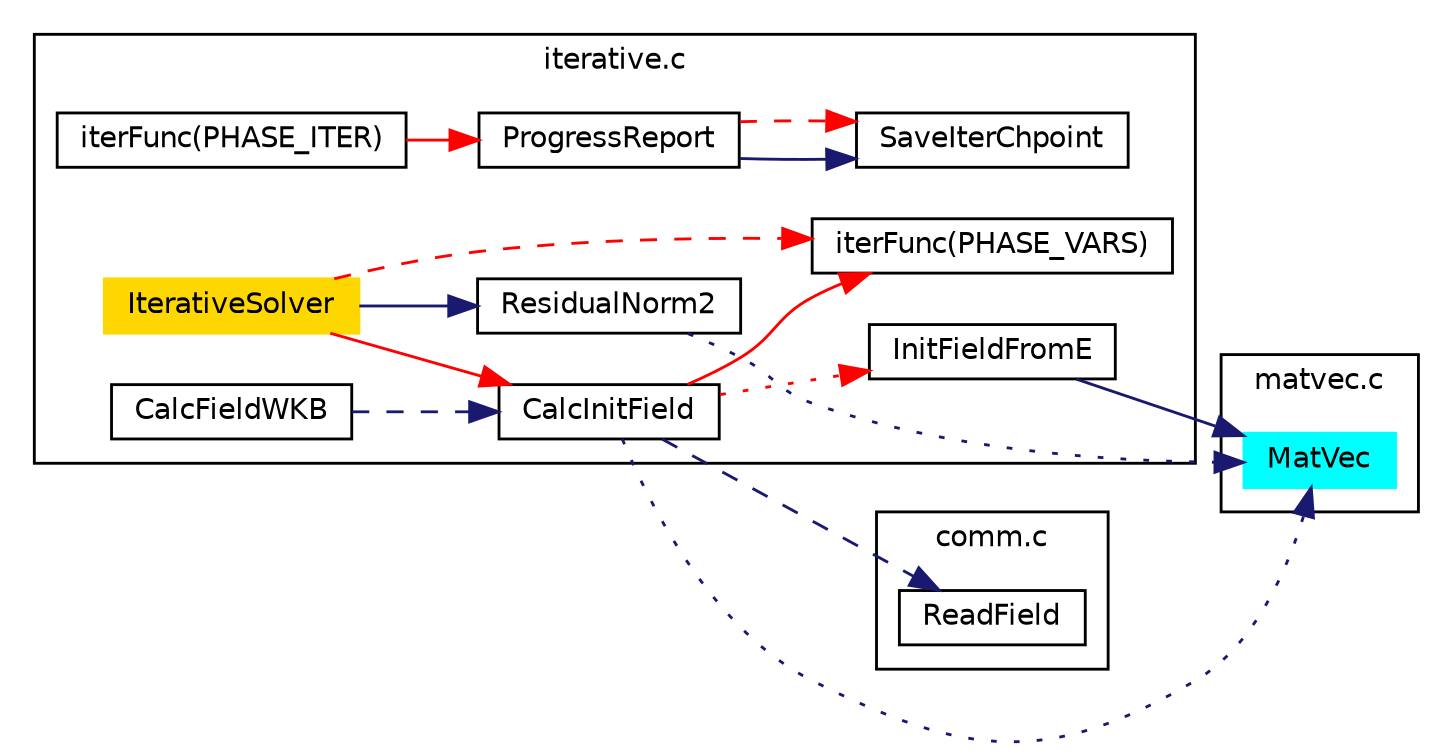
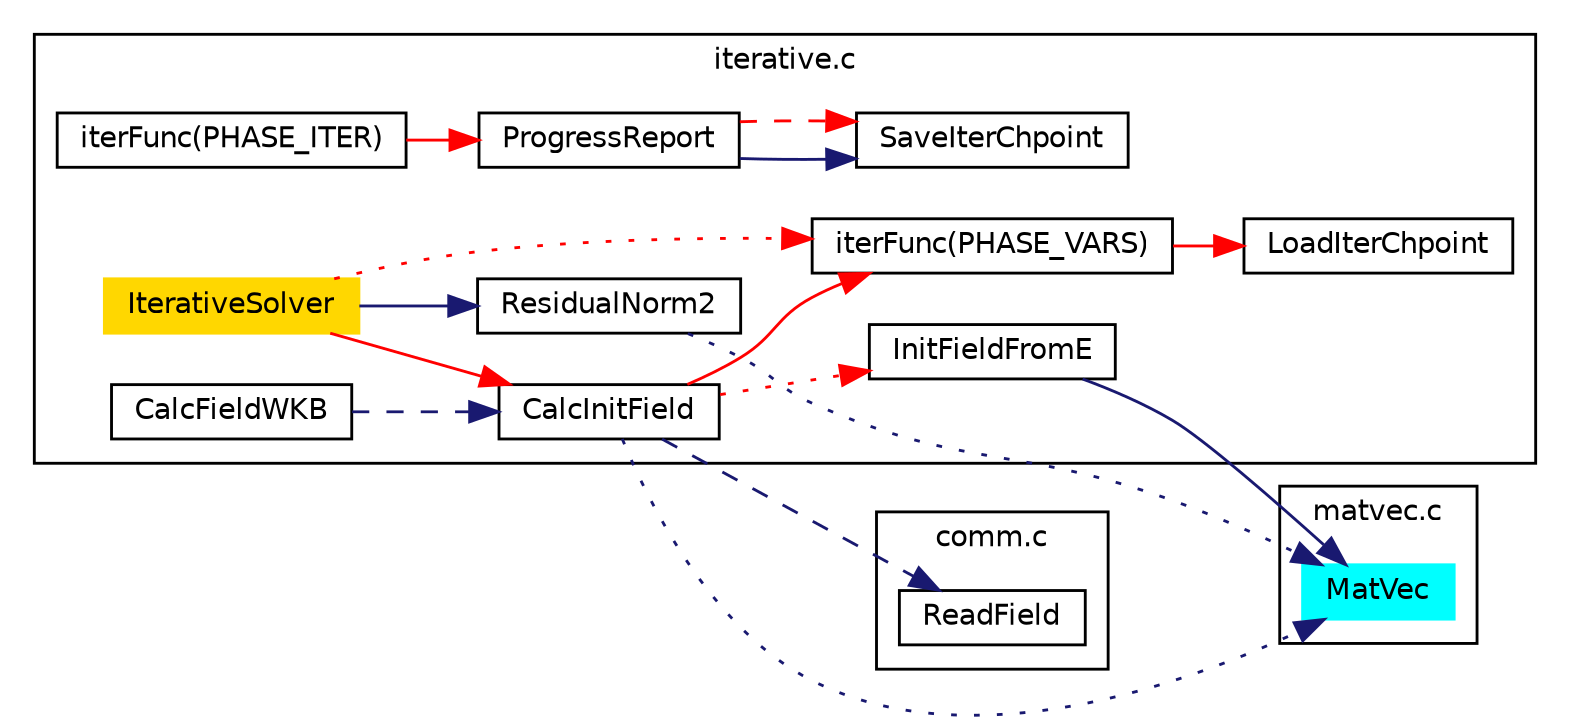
edge "IterativeSolver" -> "iterFunc(PHASE_VARS)": style dashed -> dotted
node "LoadIterChpoint": added
